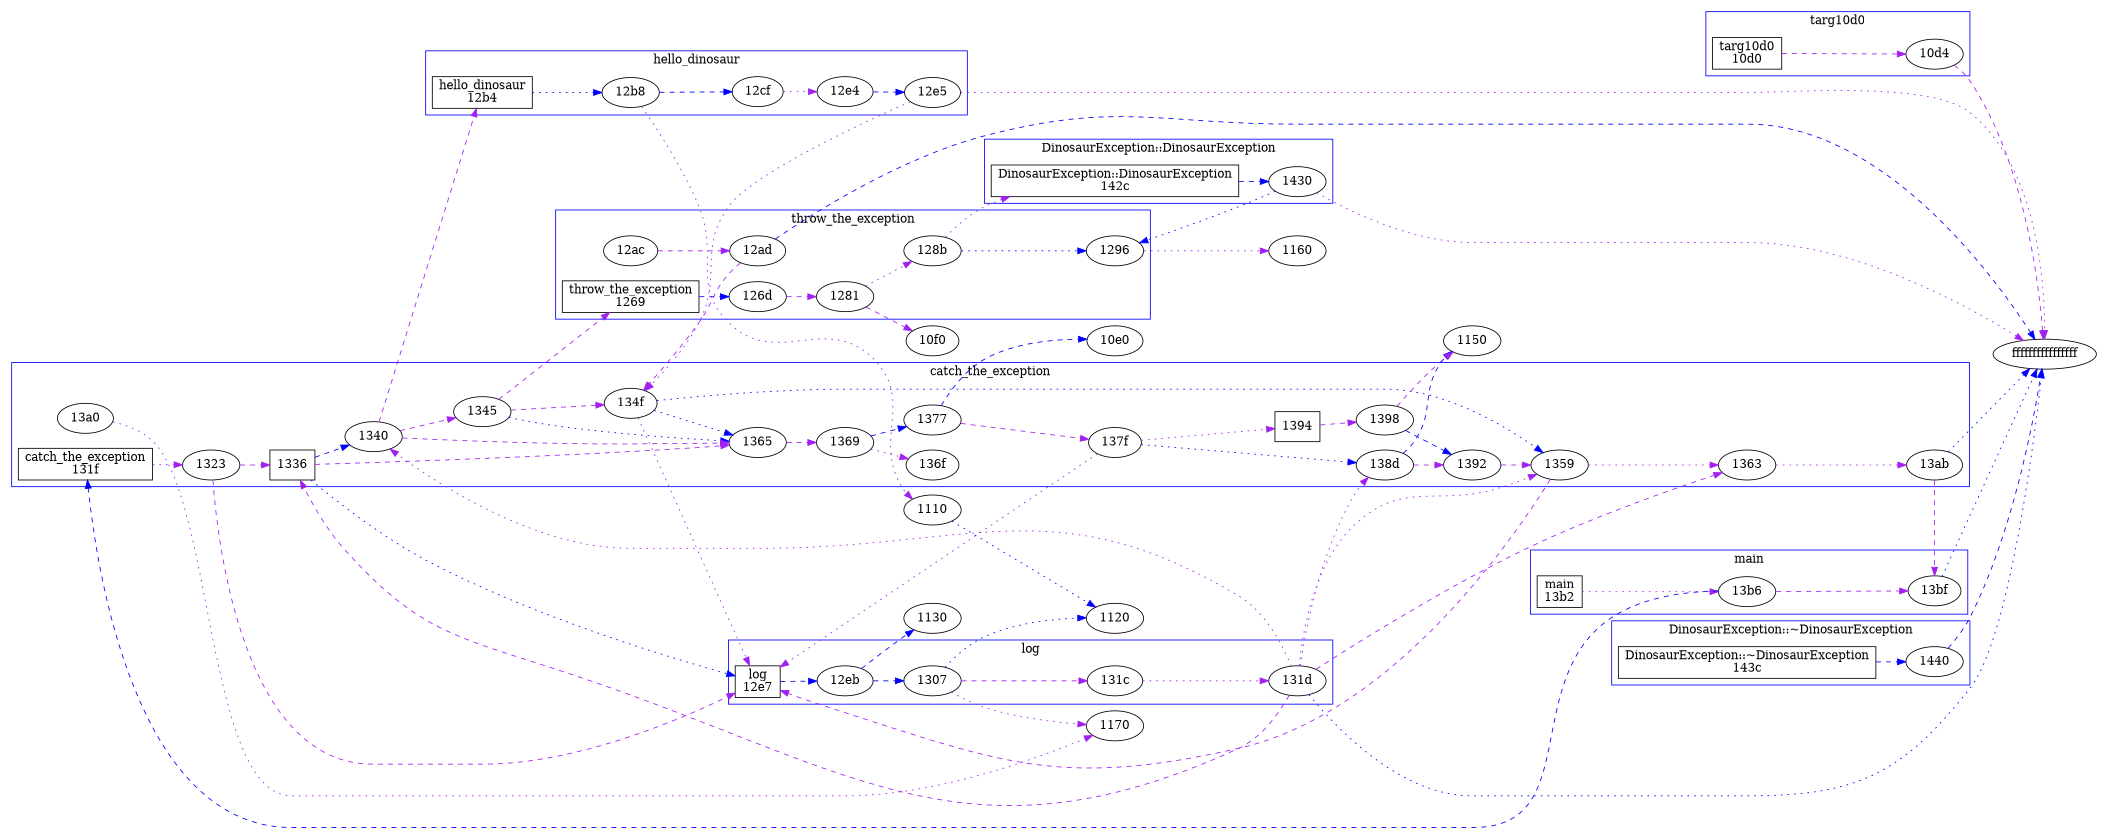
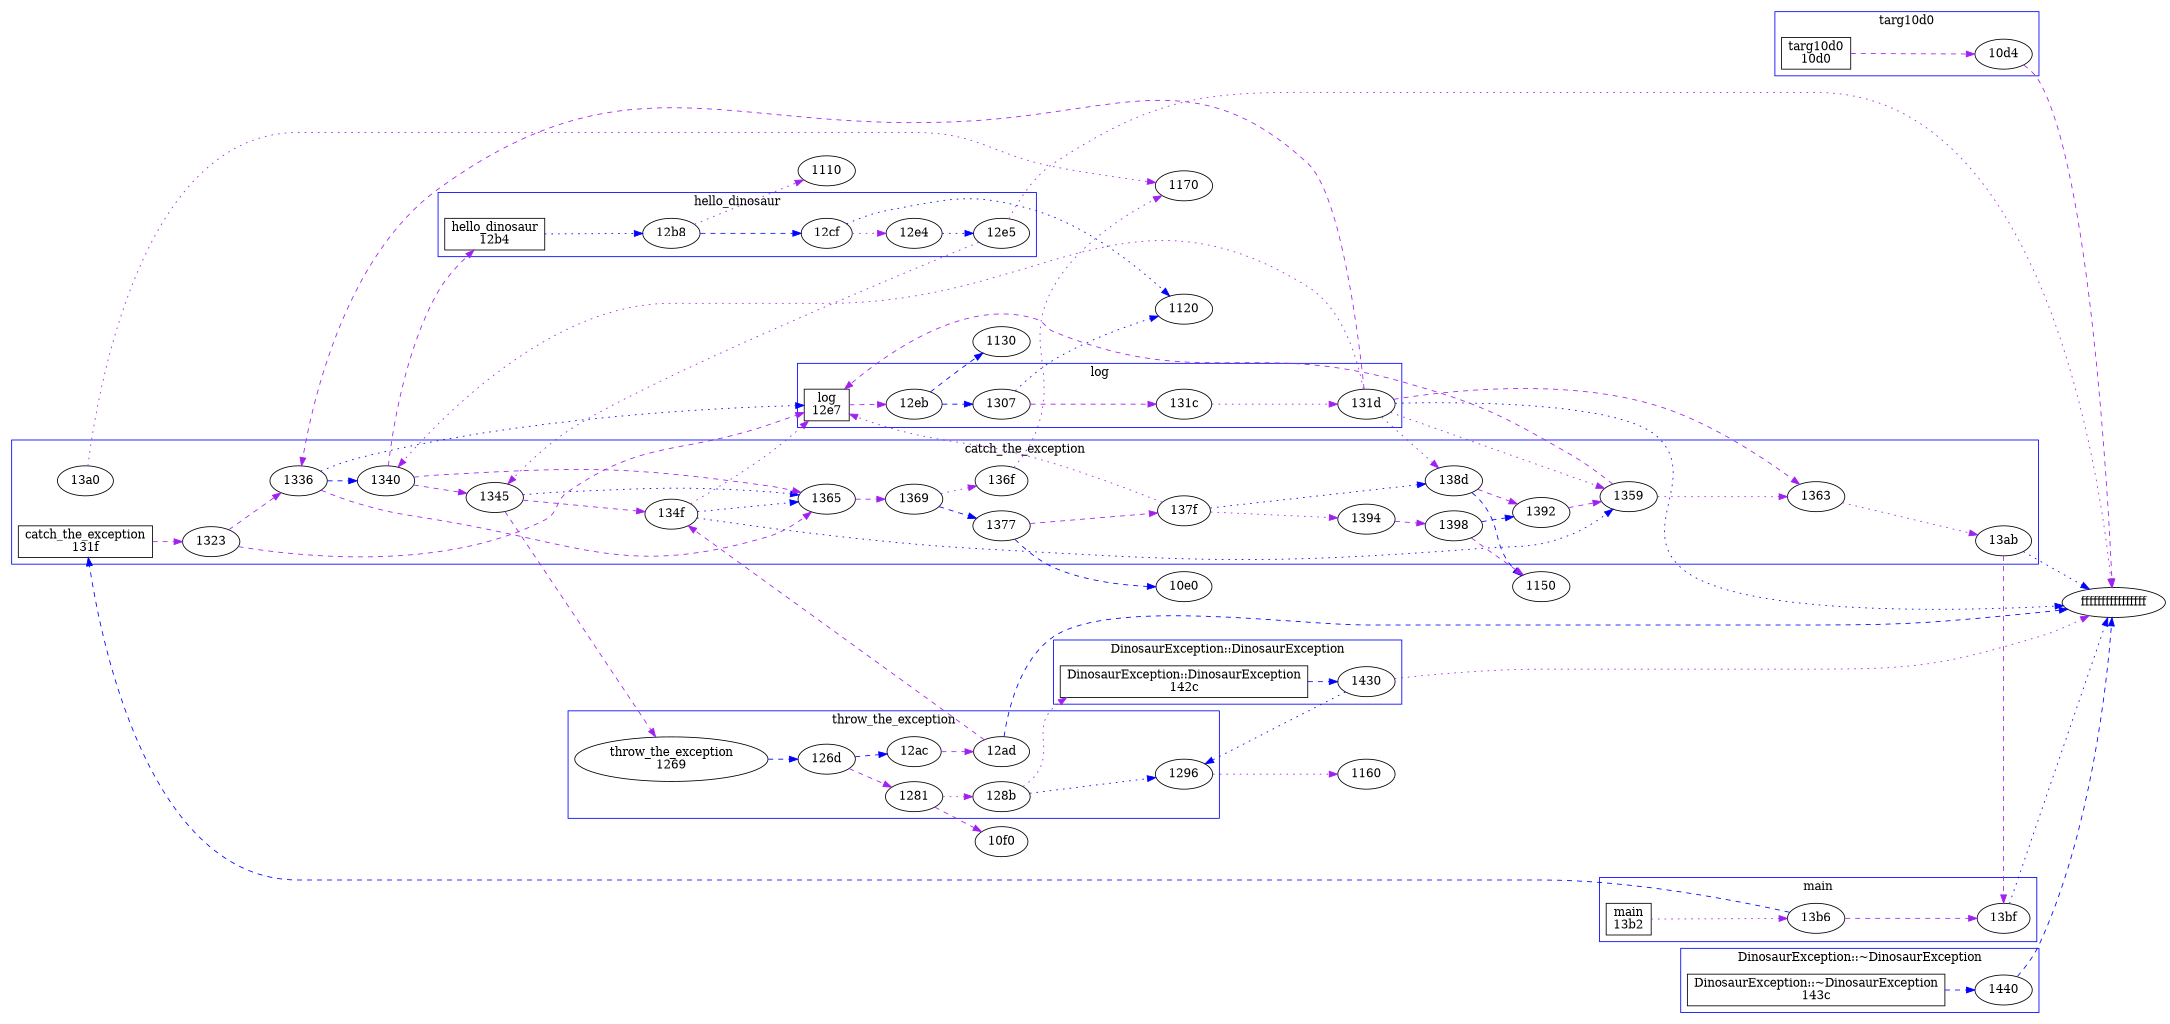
edge "12e4" -> "12e5": style dashed -> dotted
edge "12e5" -> "134f": now "12e5" -> "1345"
node "throw_the_exception 1269": shape box -> ellipse
node "1394": shape box -> ellipse
edge "catch_the_exception 131f" -> "1323": style dotted -> dashed
node "1336": shape box -> ellipse
edge "1110" -> "1120": now "12cf" -> "1120"
edge "log 12e7" -> "12eb": color blue -> purple
edge "1307" -> "1170": now "136f" -> "1170"
edge "126d" -> "12ac": added
